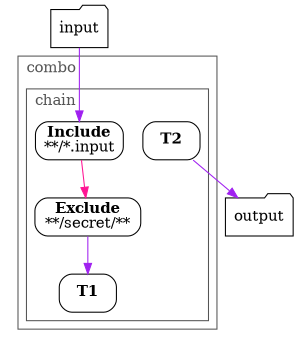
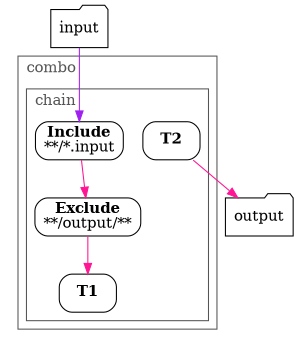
edge "T2" -> "output": color purple -> deeppink
node "Exclude": text "**/secret/**" -> "**/output/**"
edge "Exclude" -> "T1": color purple -> deeppink
